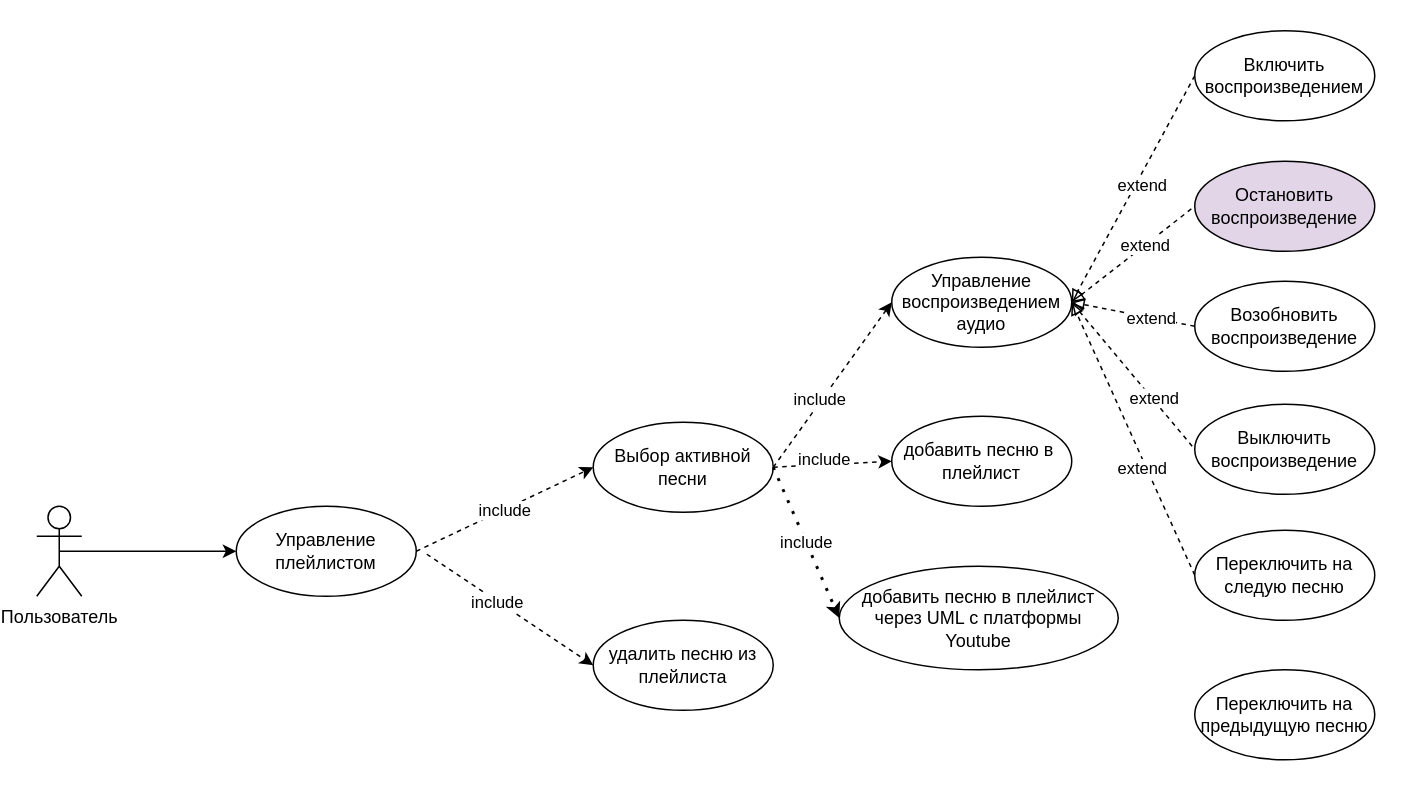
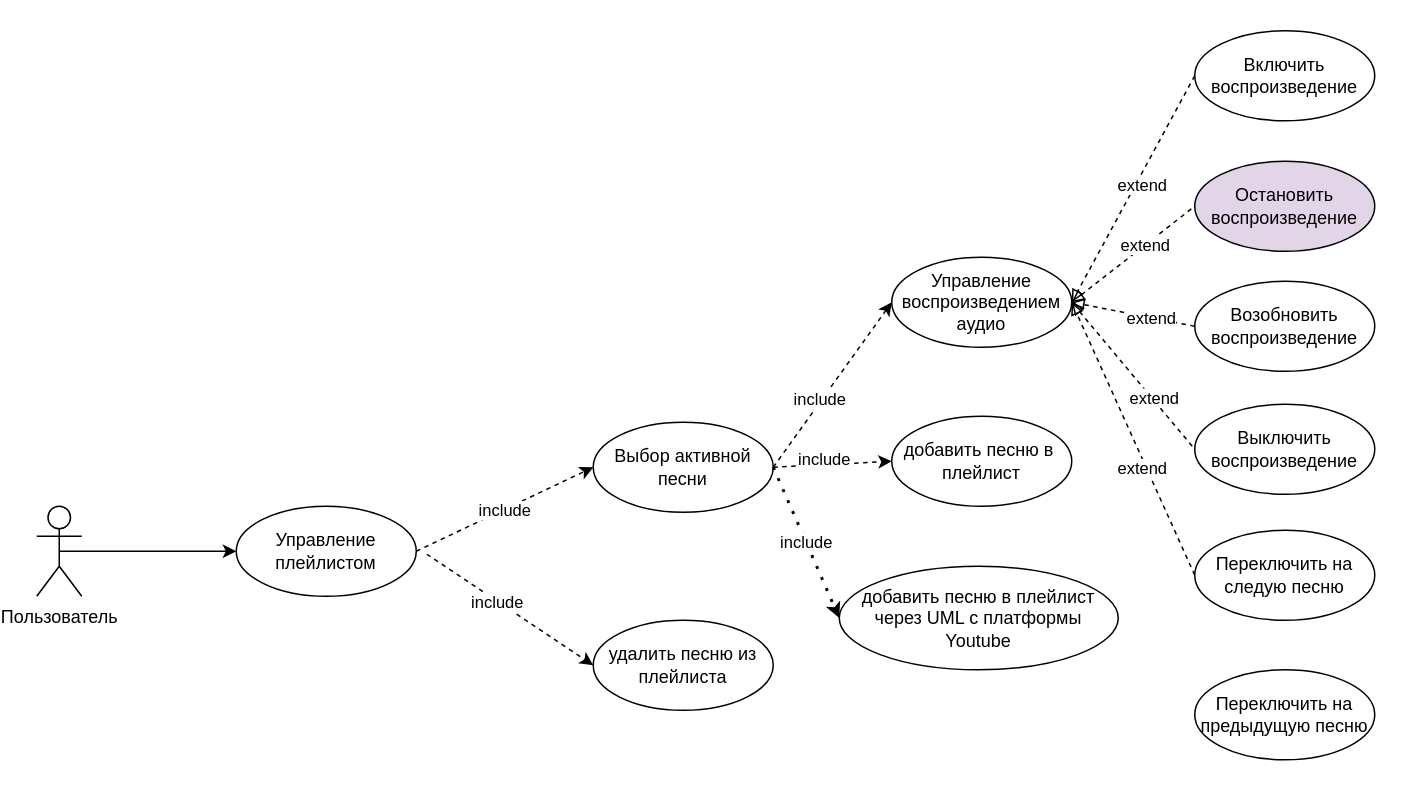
node "Включить воспроизведением": label "Включить воспроизведением" -> "Включить воспроизведение"
